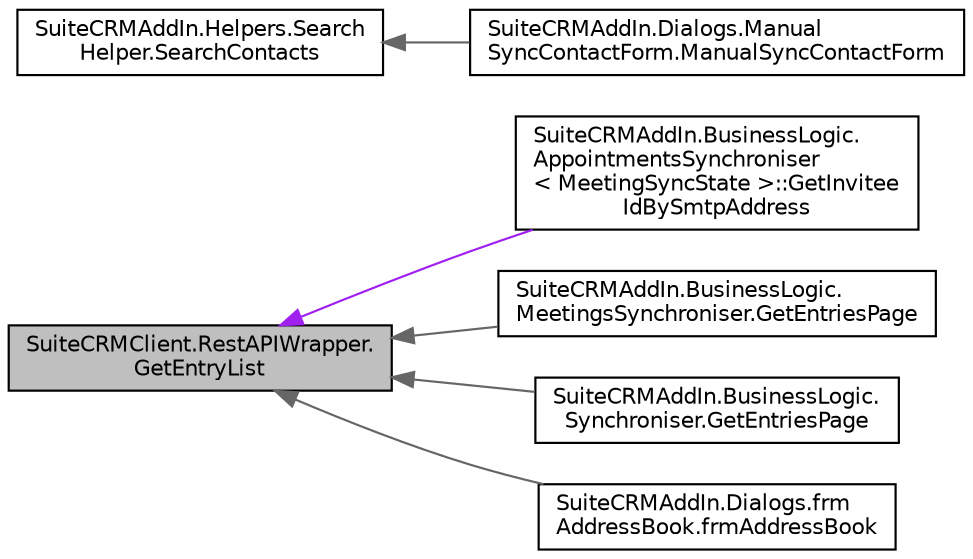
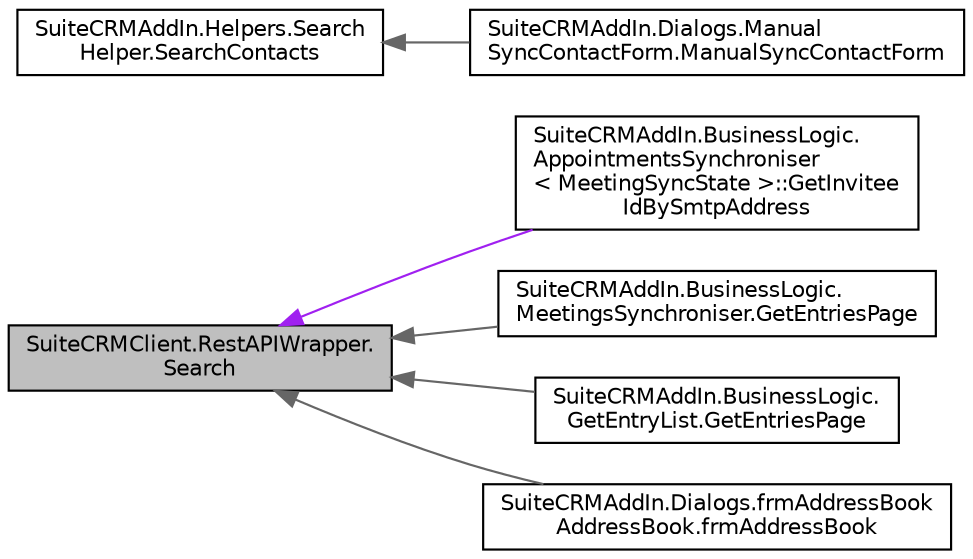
node "SuiteCRMClient.RestAPIWrapper. GetEntryList": label "SuiteCRMClient.RestAPIWrapper. GetEntryList" -> "SuiteCRMClient.RestAPIWrapper. Search"
node "SuiteCRMAddIn.BusinessLogic. Synchroniser.GetEntriesPage": label "SuiteCRMAddIn.BusinessLogic. Synchroniser.GetEntriesPage" -> "SuiteCRMAddIn.BusinessLogic. GetEntryList.GetEntriesPage"
node "SuiteCRMAddIn.Dialogs.frm AddressBook.frmAddressBook": label "SuiteCRMAddIn.Dialogs.frm AddressBook.frmAddressBook" -> "SuiteCRMAddIn.Dialogs.frmAddressBook AddressBook.frmAddressBook"
